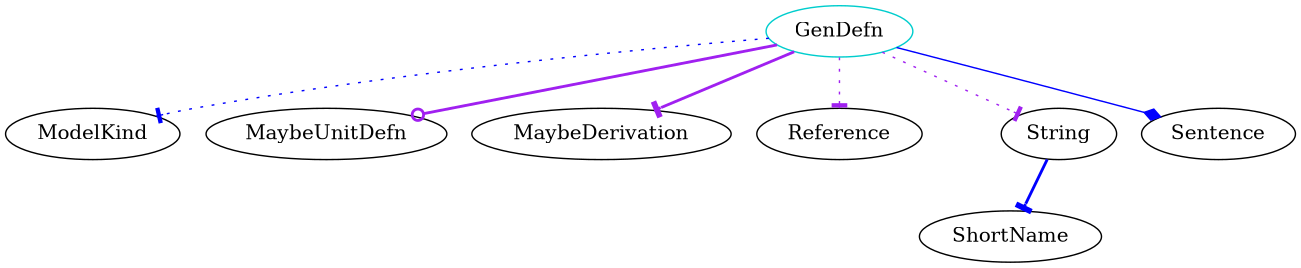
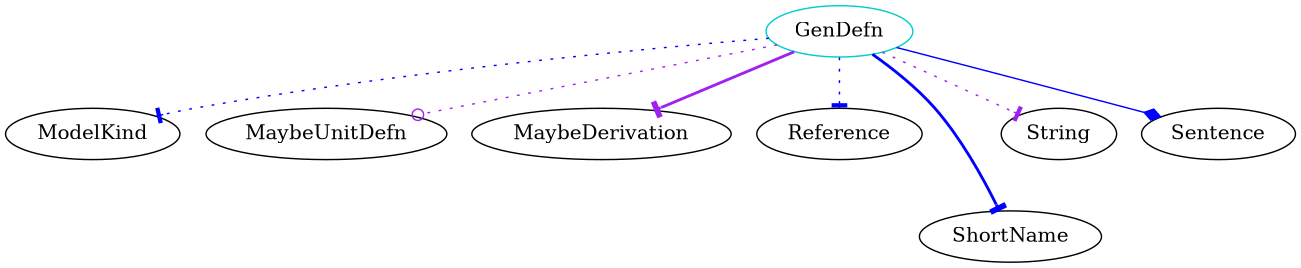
edge "GenDefn" -> "MaybeUnitDefn": style bold -> dotted
edge "GenDefn" -> "Reference": color purple -> blue
edge "String" -> "ShortName": now "GenDefn" -> "ShortName"
